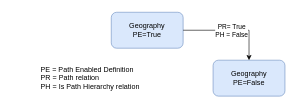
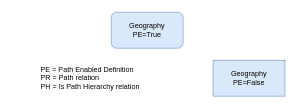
edge "Geography PE=True" -> "Geography PE=False": removed, label "PR= True PH = False"
node "Geography PE=False": shape rounded rectangle -> rectangle
